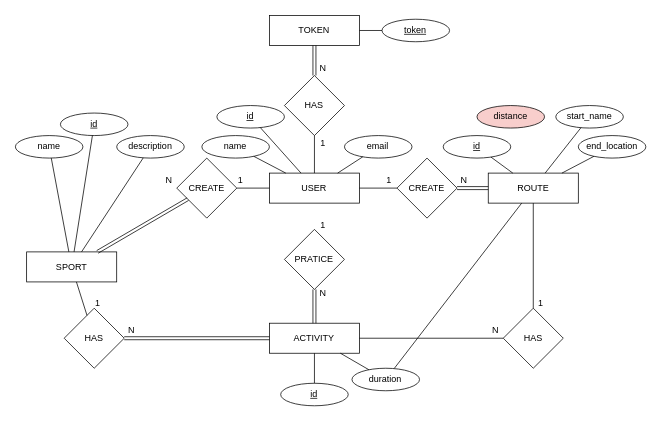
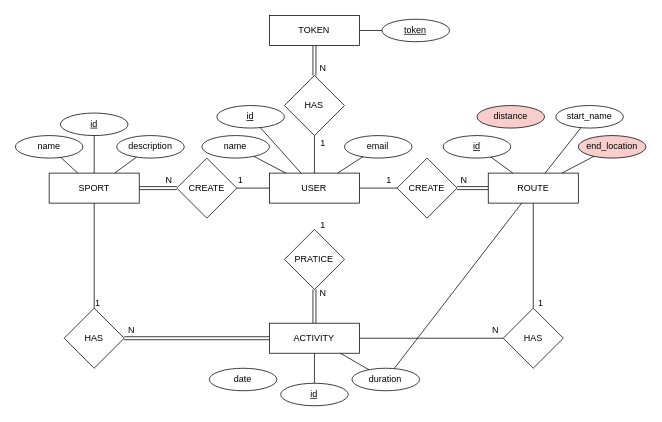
node "end_location": fillcolor #ffffff -> #f8cecc
node "SPORT": moved (72, 267) -> (94, 188)
node "date": added
